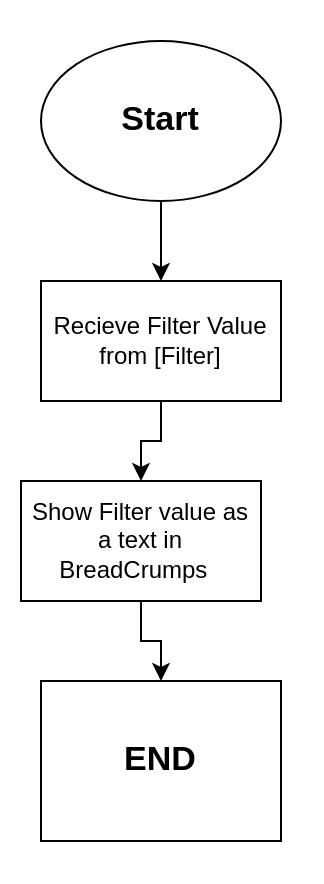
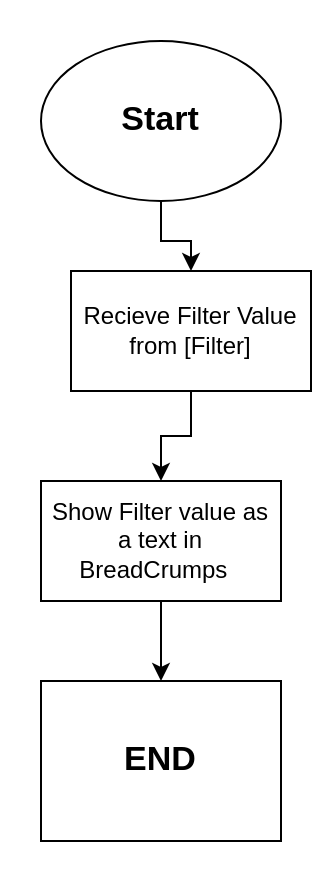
node "Recieve Filter Value from [Filter]": moved (161, 341) -> (191, 331)
node "Show Filter value as a text in BreadCrumps": moved (141, 541) -> (161, 541)
